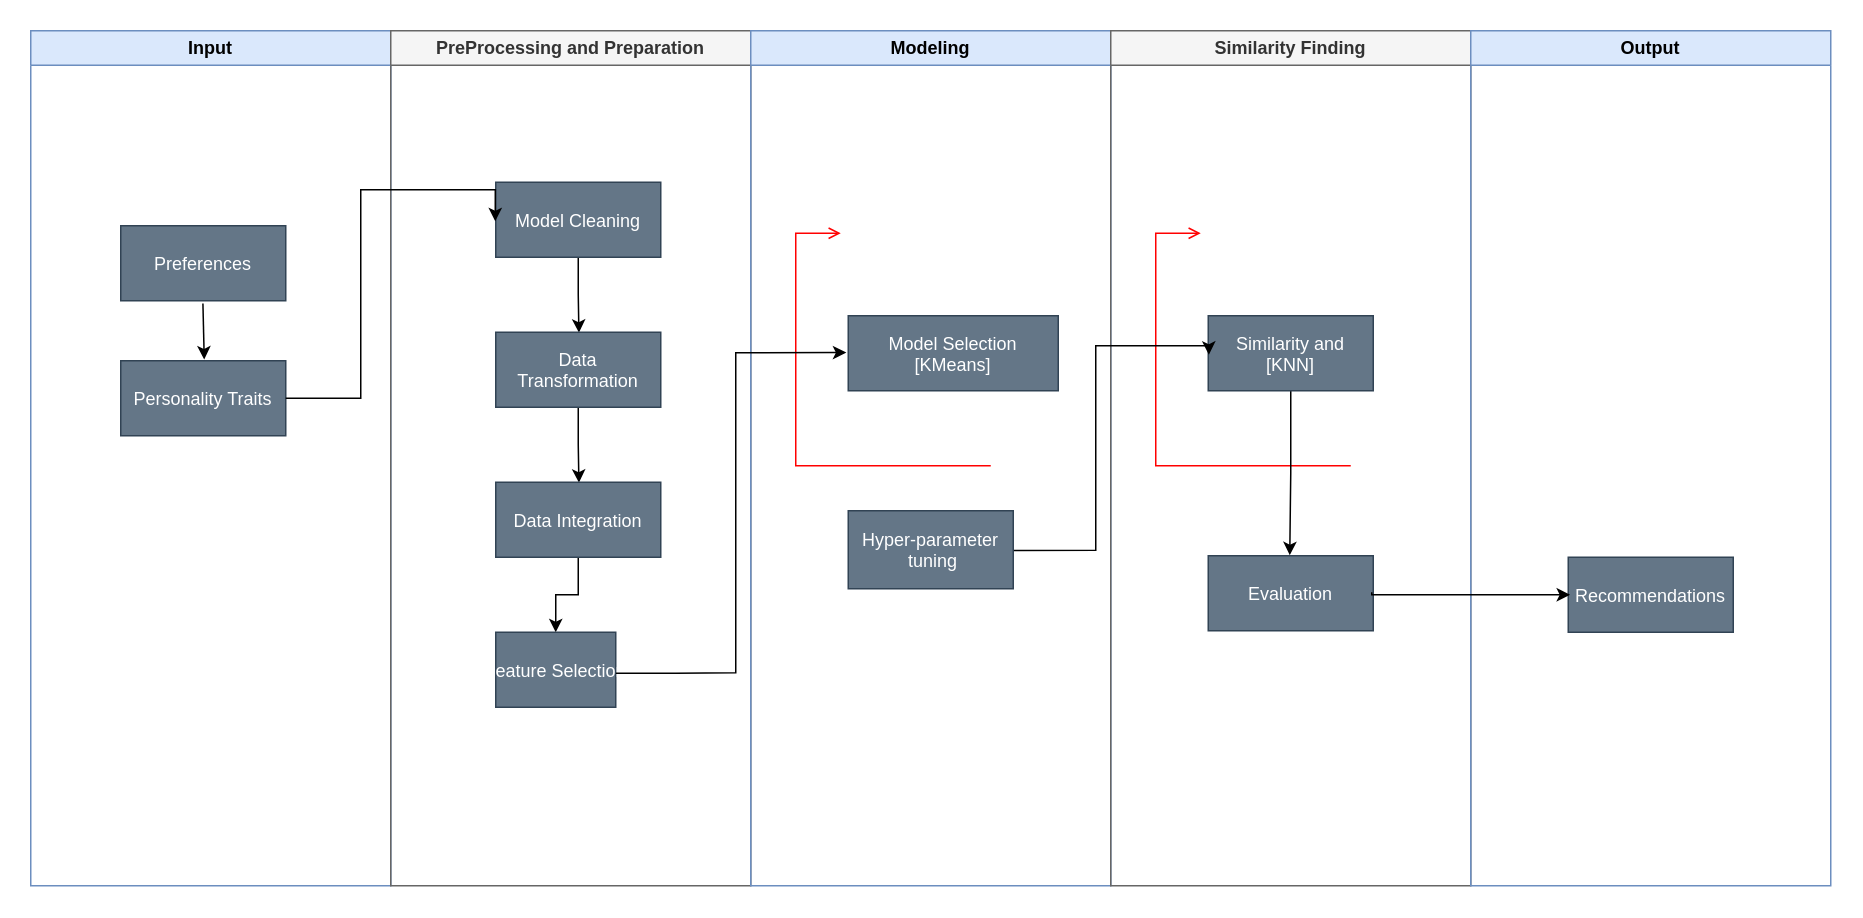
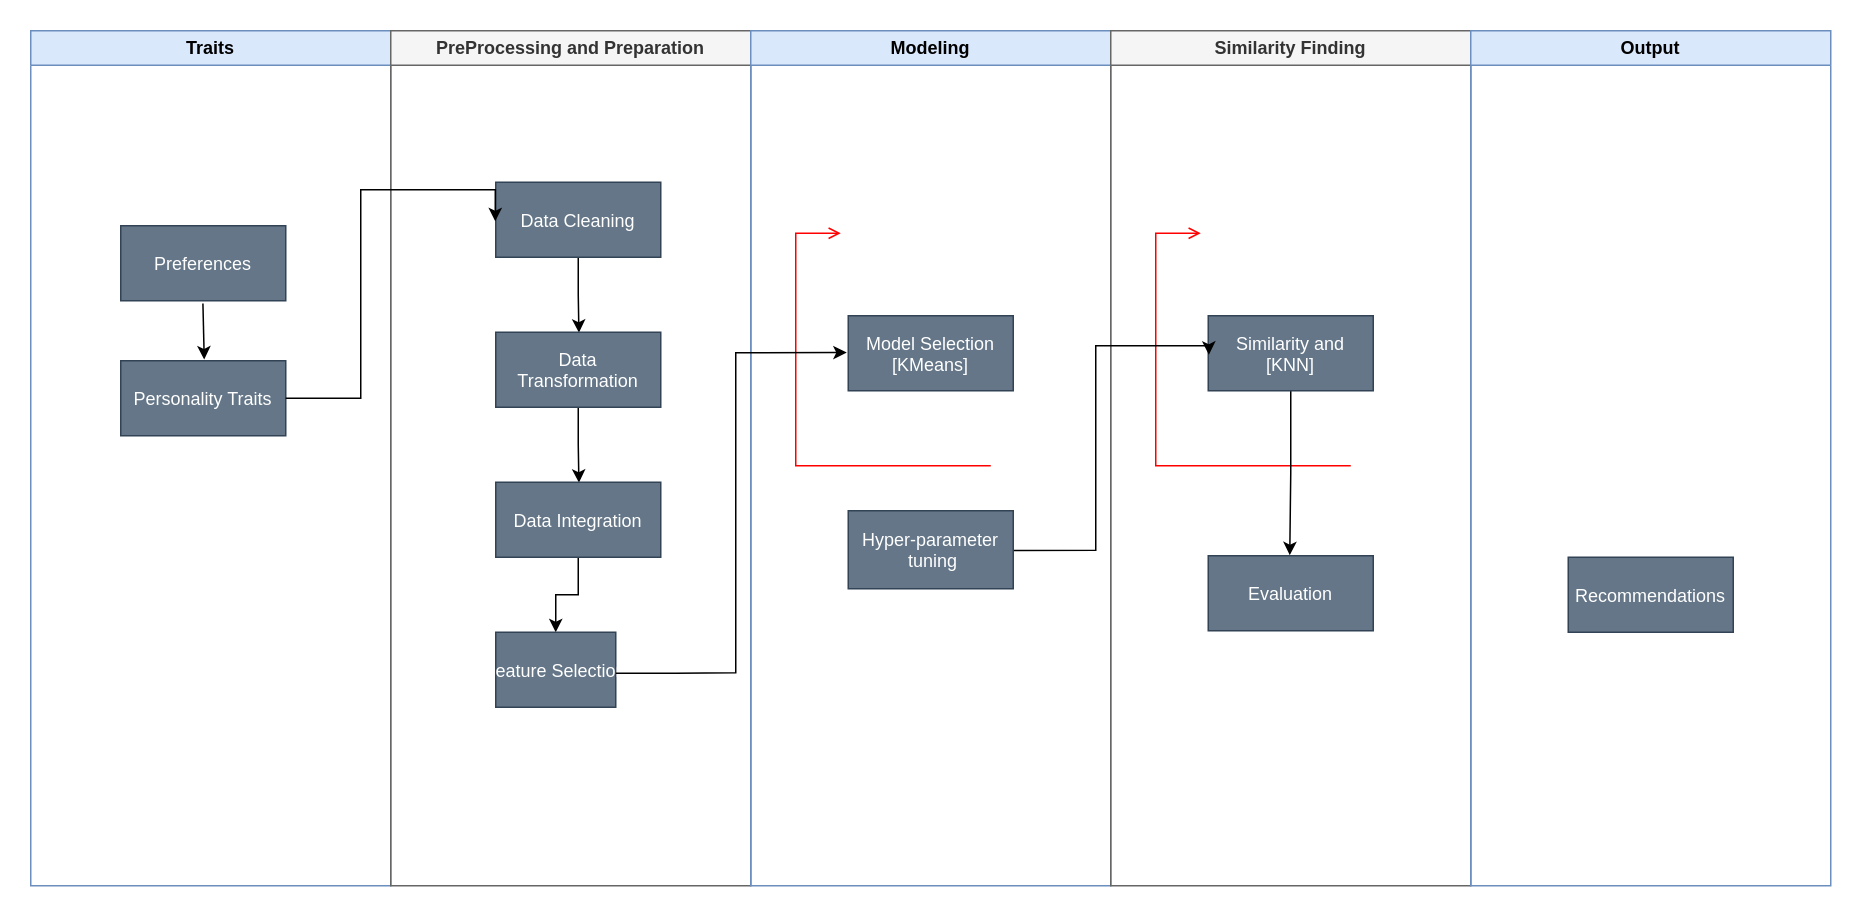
node "Input": label "Input" -> "Traits"
node "Model Cleaning": label "Model Cleaning" -> "Data Cleaning"
node "Model Selection [KMeans]": size 210x75 -> 165x75
edge "Evaluation" -> "Recommendations": removed
